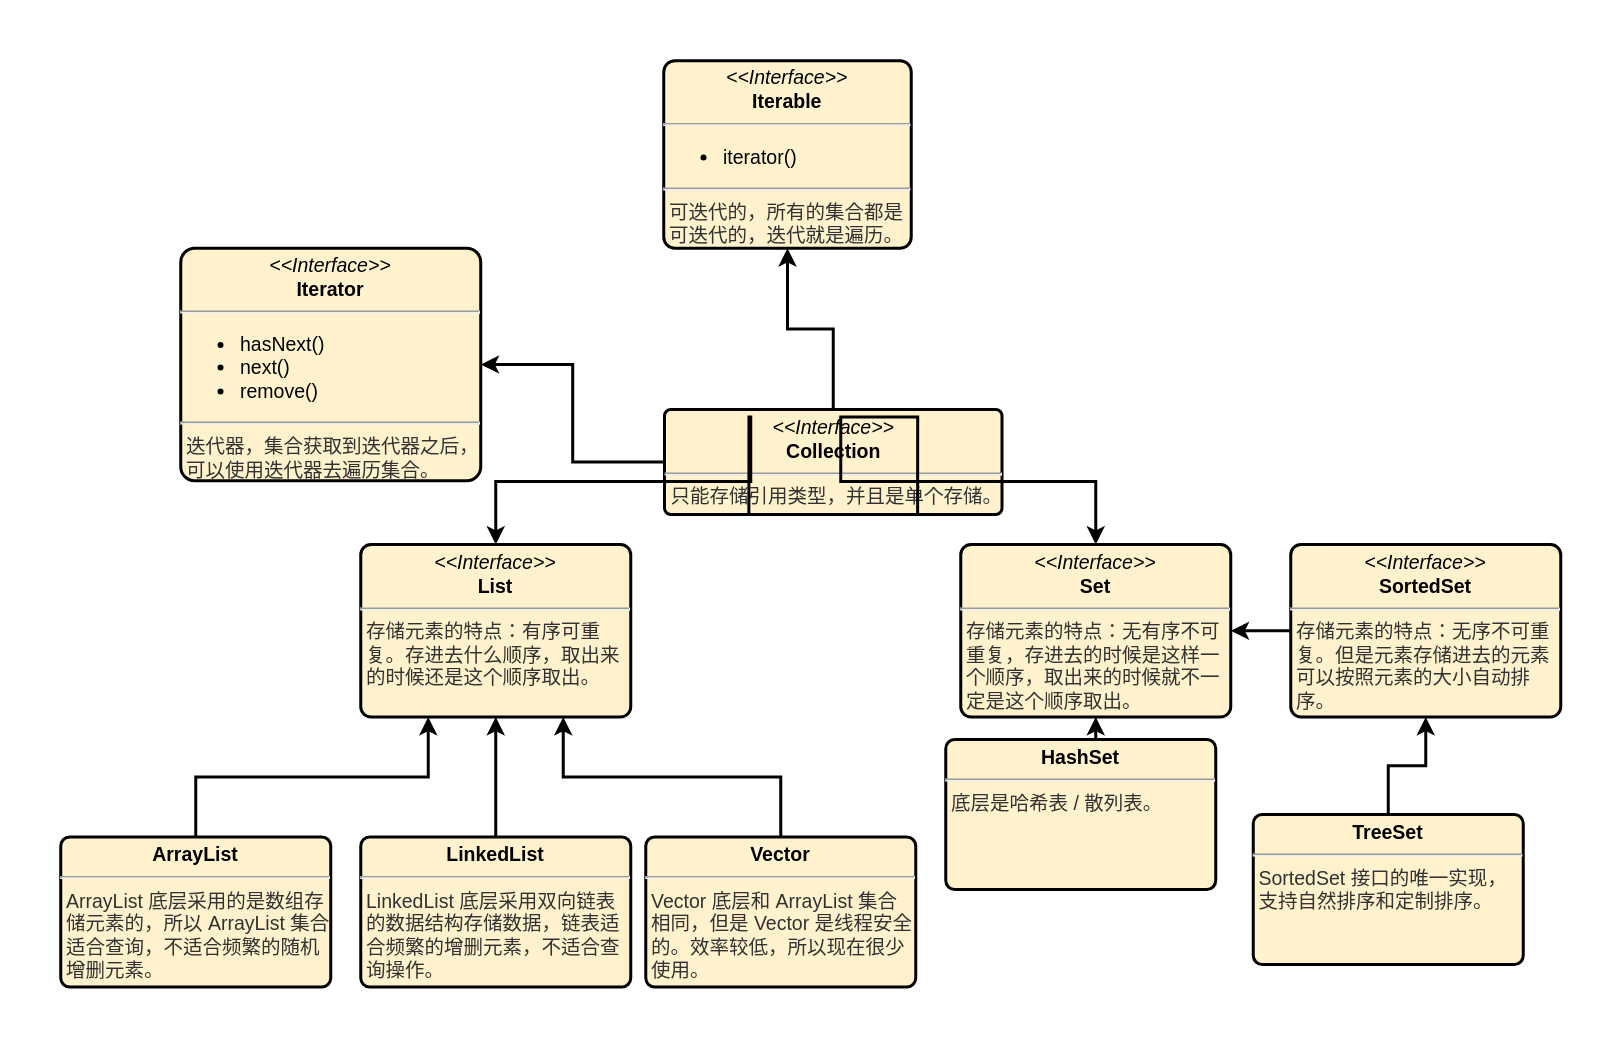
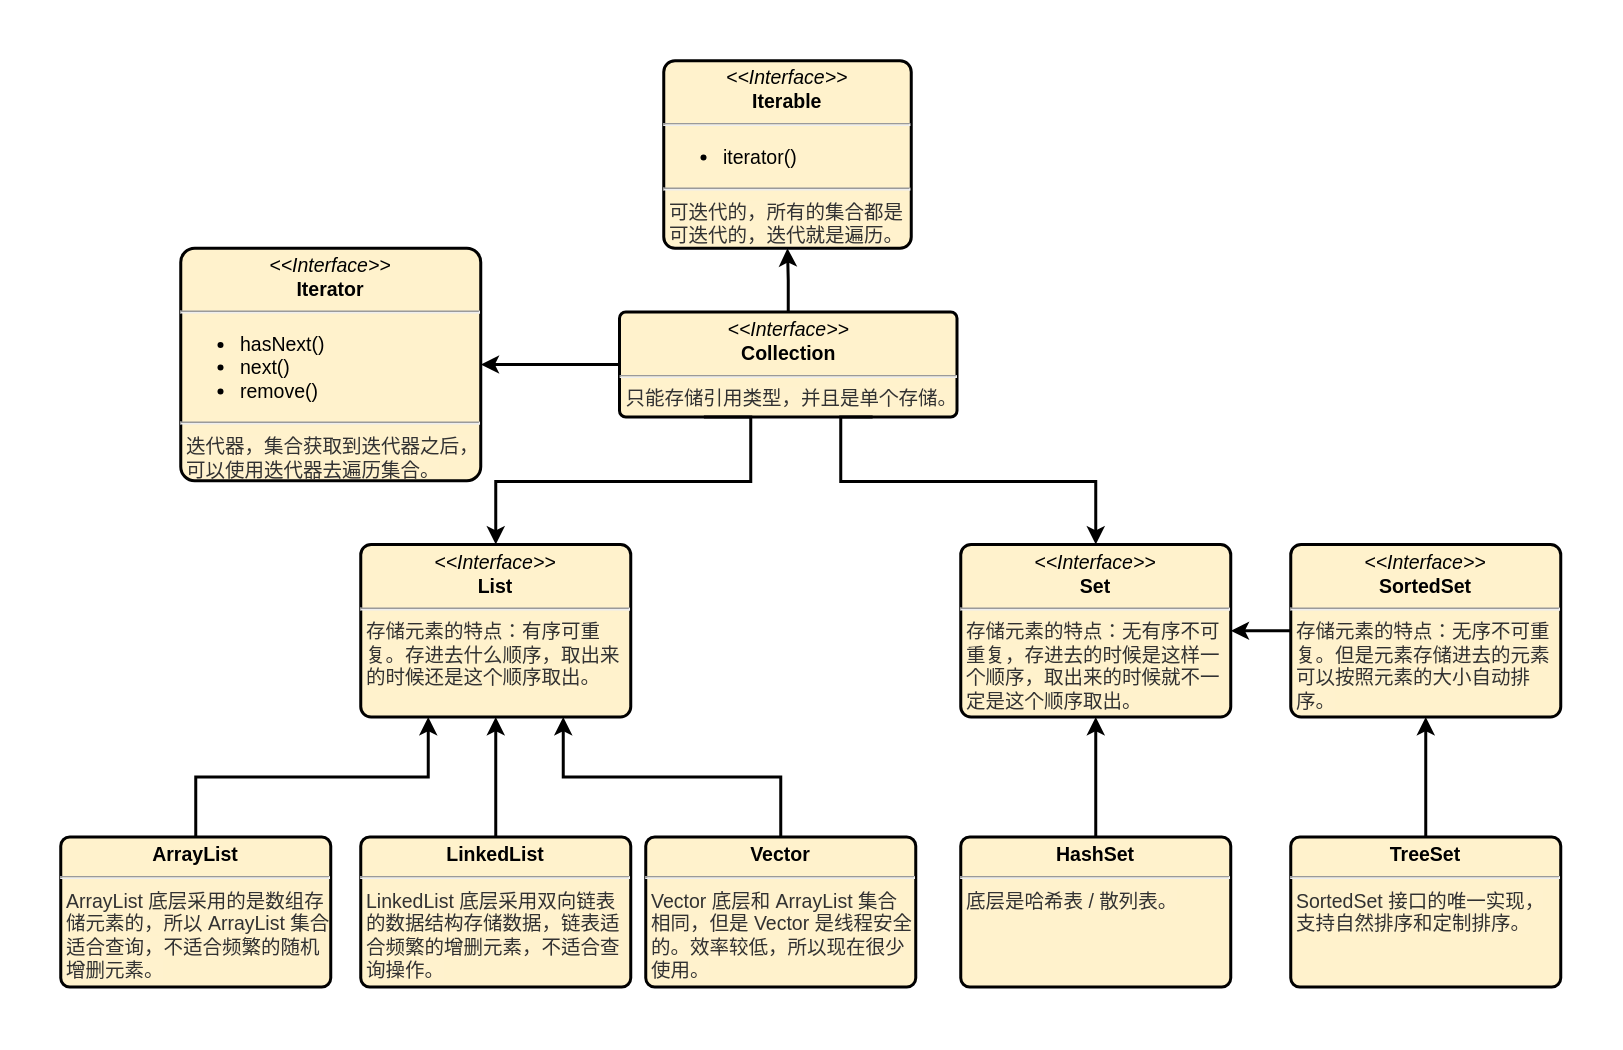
node "<<Interface>>Collection 只能存储引用类型，并且是单个存储。": moved (833, 462) -> (788, 365)
node "HashSet 底层是哈希表 / 散列表。": moved (1081, 815) -> (1096, 912)
node "TreeSet SortedSet 接口的唯一实现，支持自然排序和定制排序。": moved (1388, 890) -> (1426, 912)
